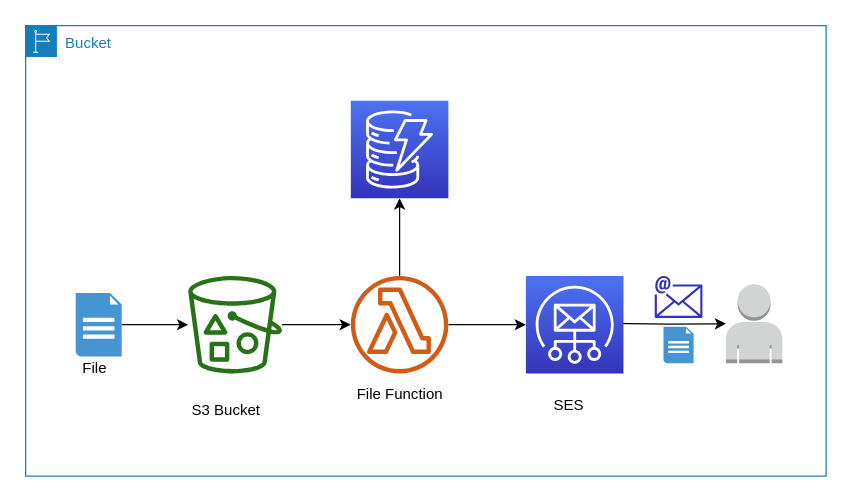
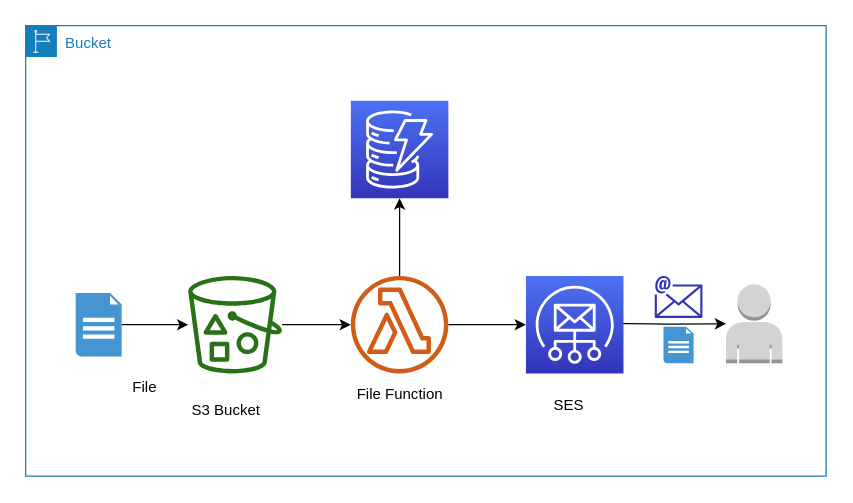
node "File": moved (94, 369) -> (144, 387)
